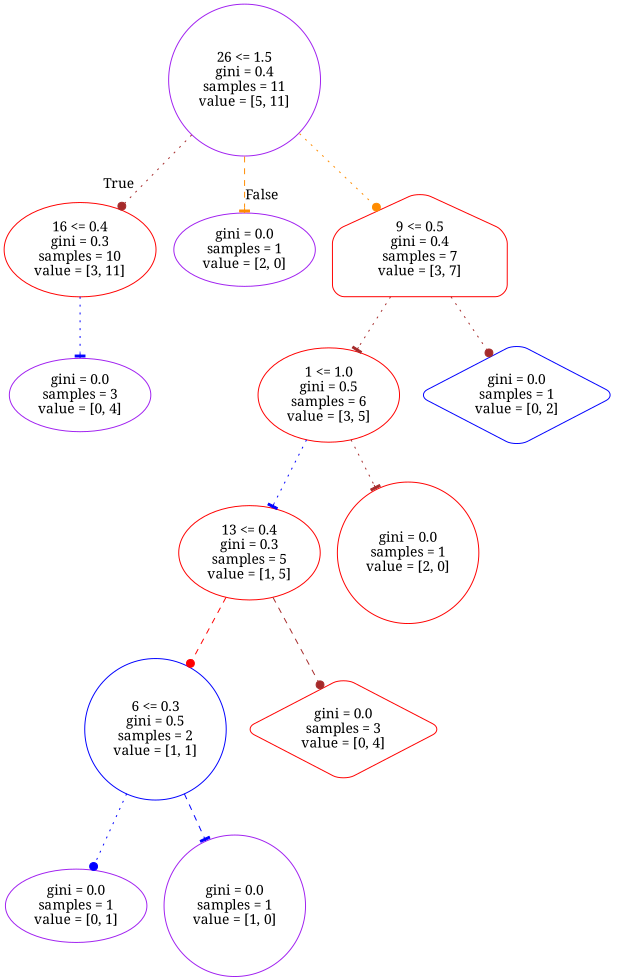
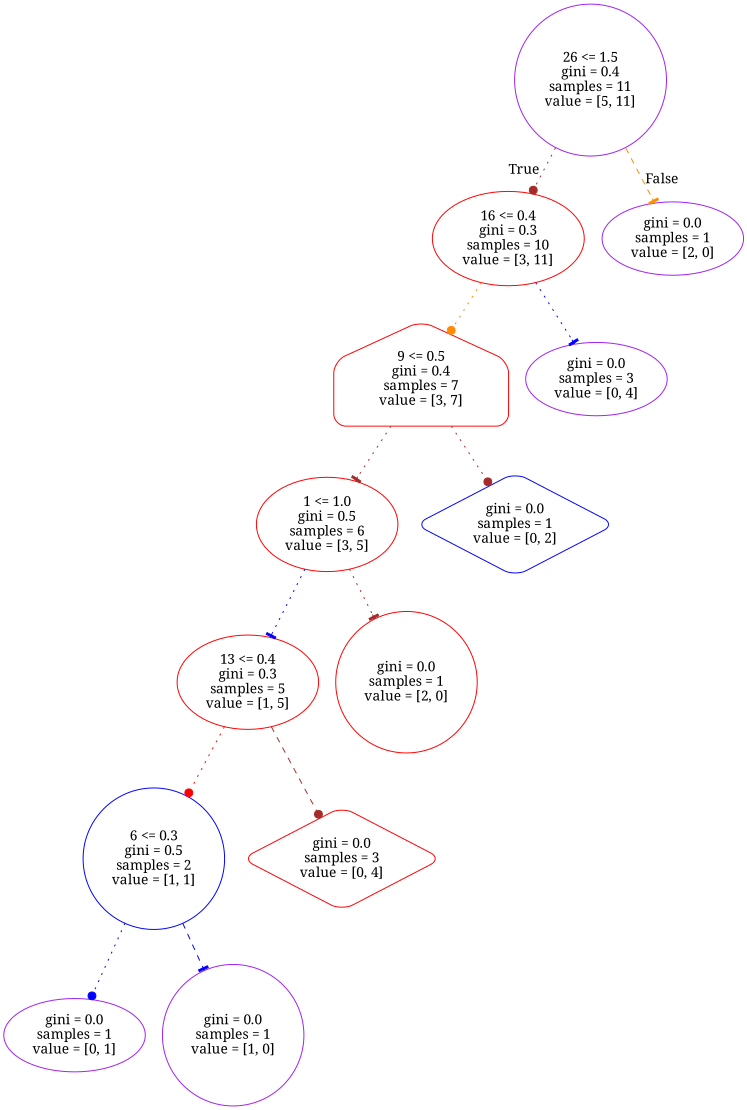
edge "26 <= 1.5 gini = 0.4 samples = 11 value = [5, 11]" -> "9 <= 0.5 gini = 0.4 samples = 7 value = [3, 7]": now "16 <= 0.4 gini = 0.3 samples = 10 value = [3, 11]" -> "9 <= 0.5 gini = 0.4 samples = 7 value = [3, 7]"
edge "13 <= 0.4 gini = 0.3 samples = 5 value = [1, 5]" -> "6 <= 0.3 gini = 0.5 samples = 2 value = [1, 1]": style dashed -> dotted
